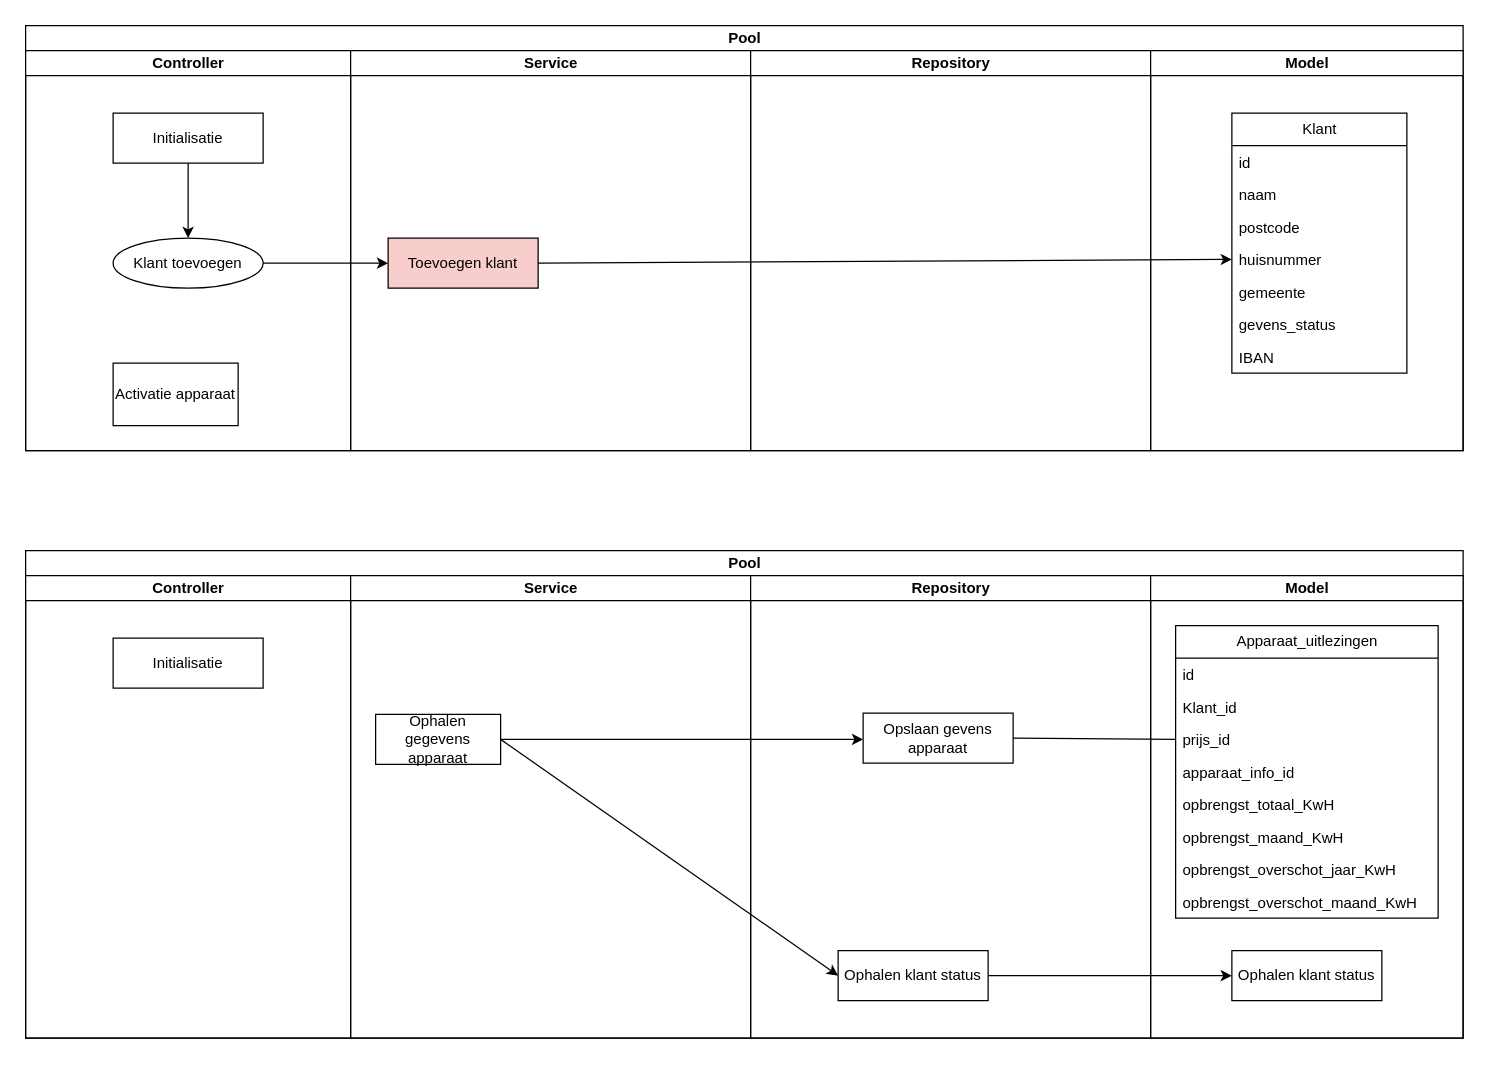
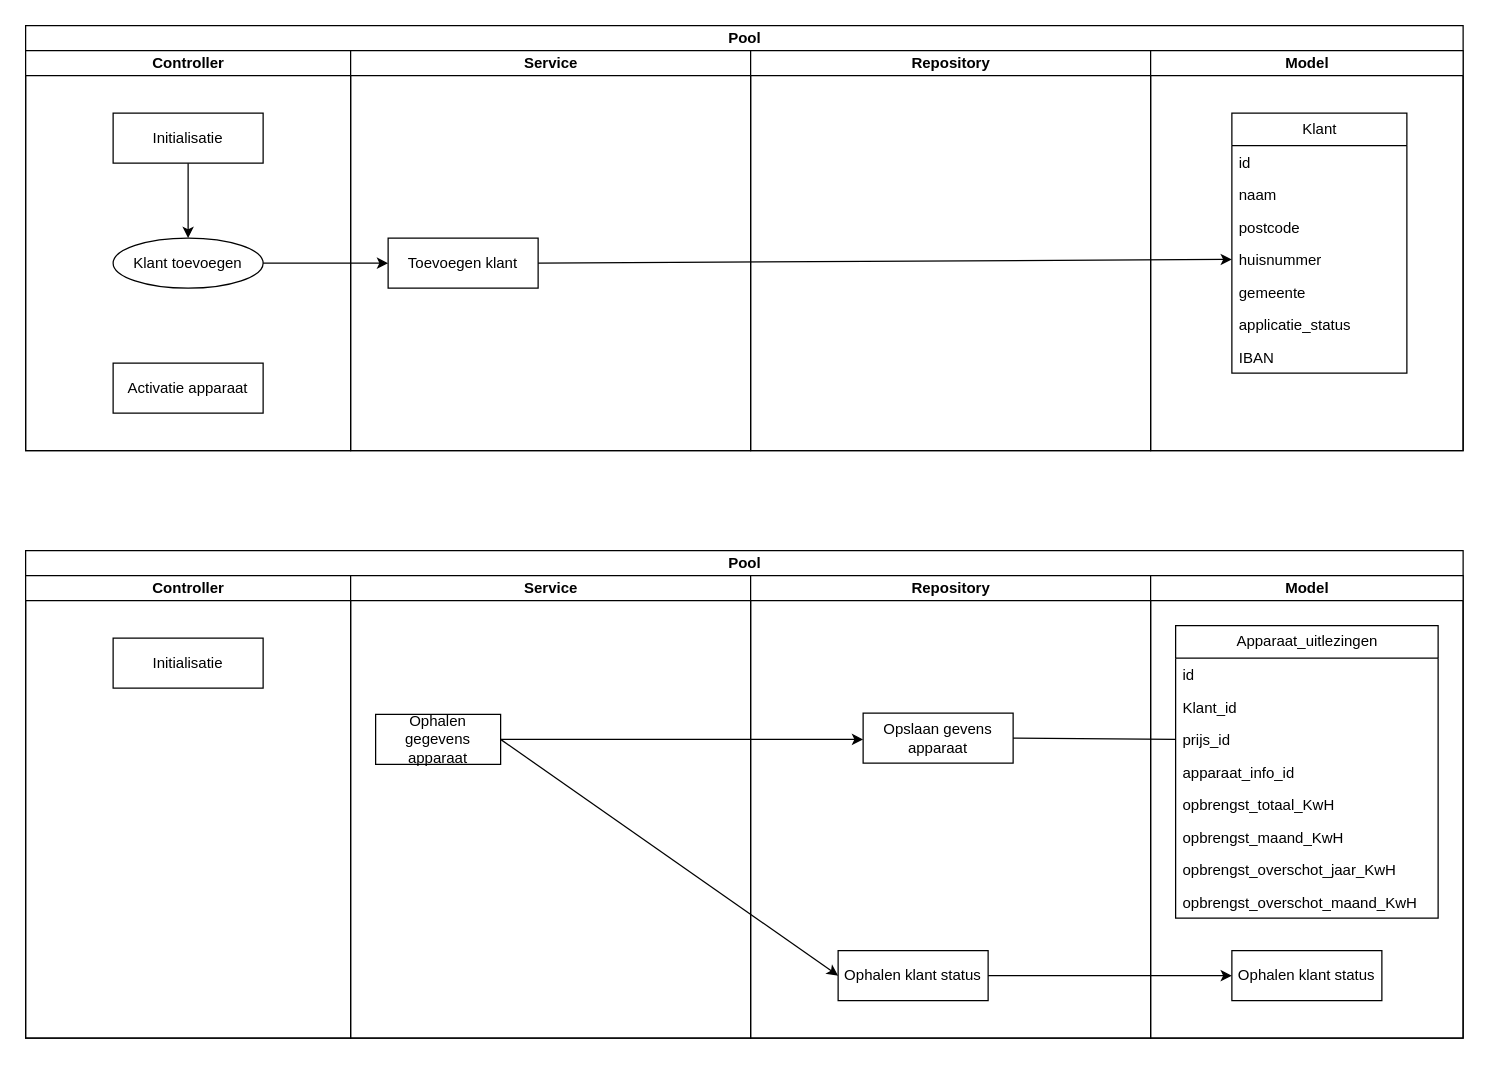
node "Toevoegen klant": fillcolor #f8cecc -> #ffffff
node "gevens_status": label "gevens_status" -> "applicatie_status"
node "Activatie apparaat": size 125x63 -> 150x50
